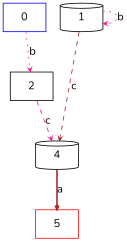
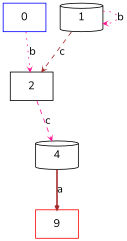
edge "1" -> "4": now "1" -> "2"
node "5": label "5" -> "9"
